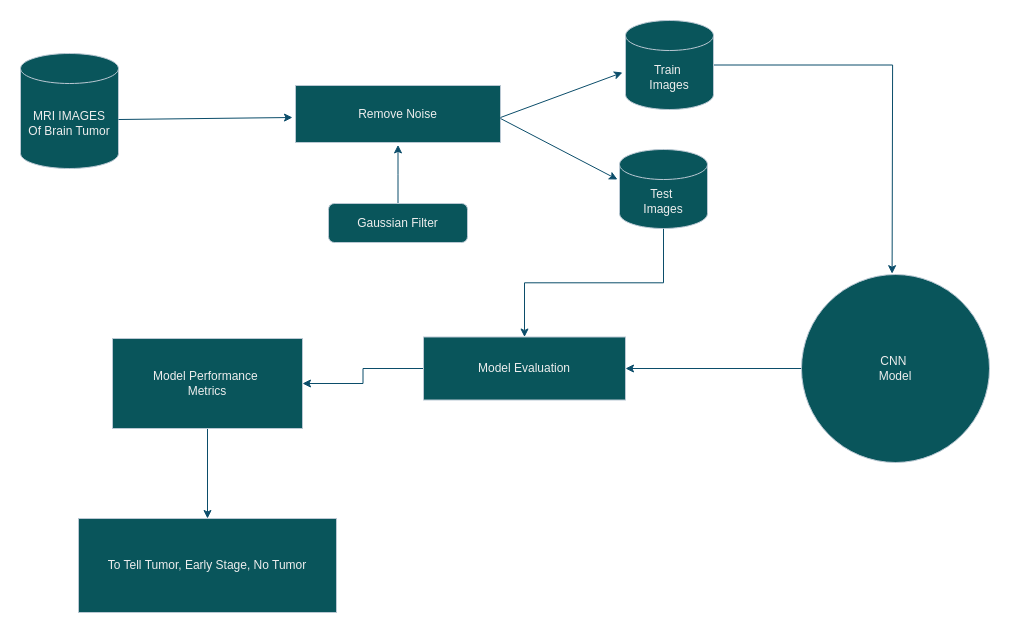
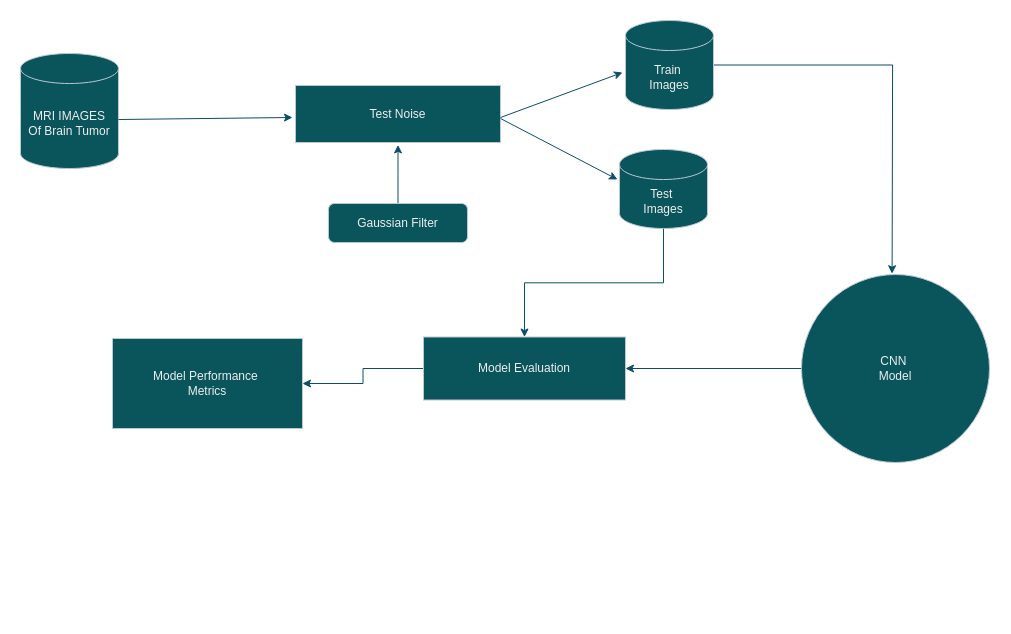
node "Remove Noise": label "Remove Noise" -> "Test Noise"
edge "Model Performance Metrics" -> "To Tell Tumor, Early Stage, No Tumor": removed
node "To Tell Tumor, Early Stage, No Tumor": removed
